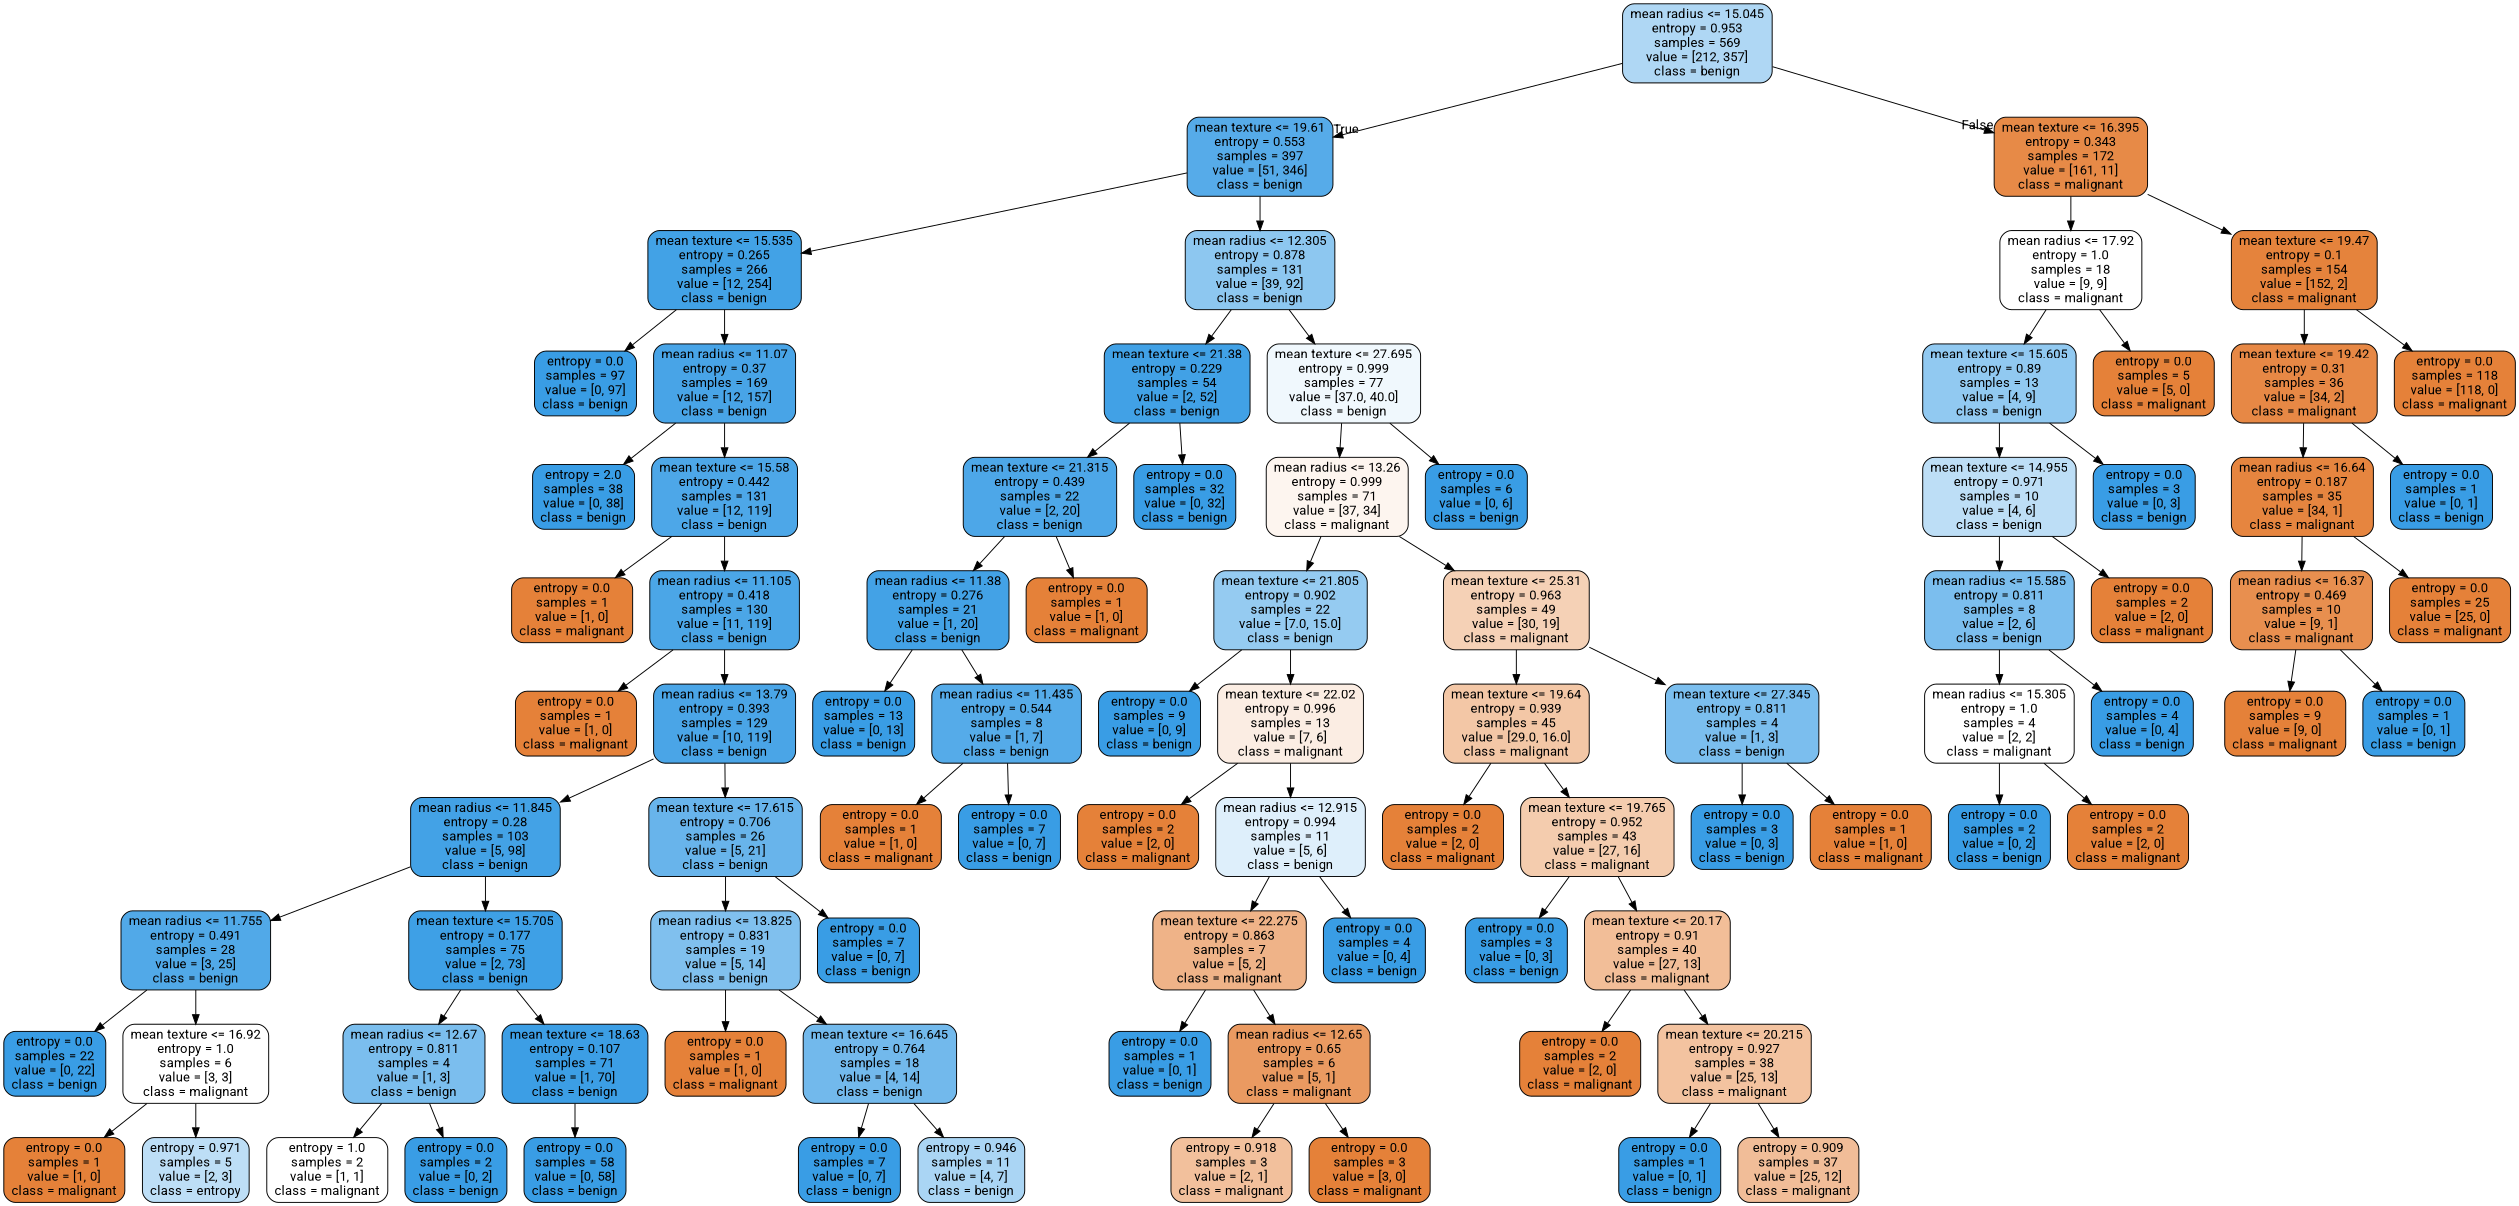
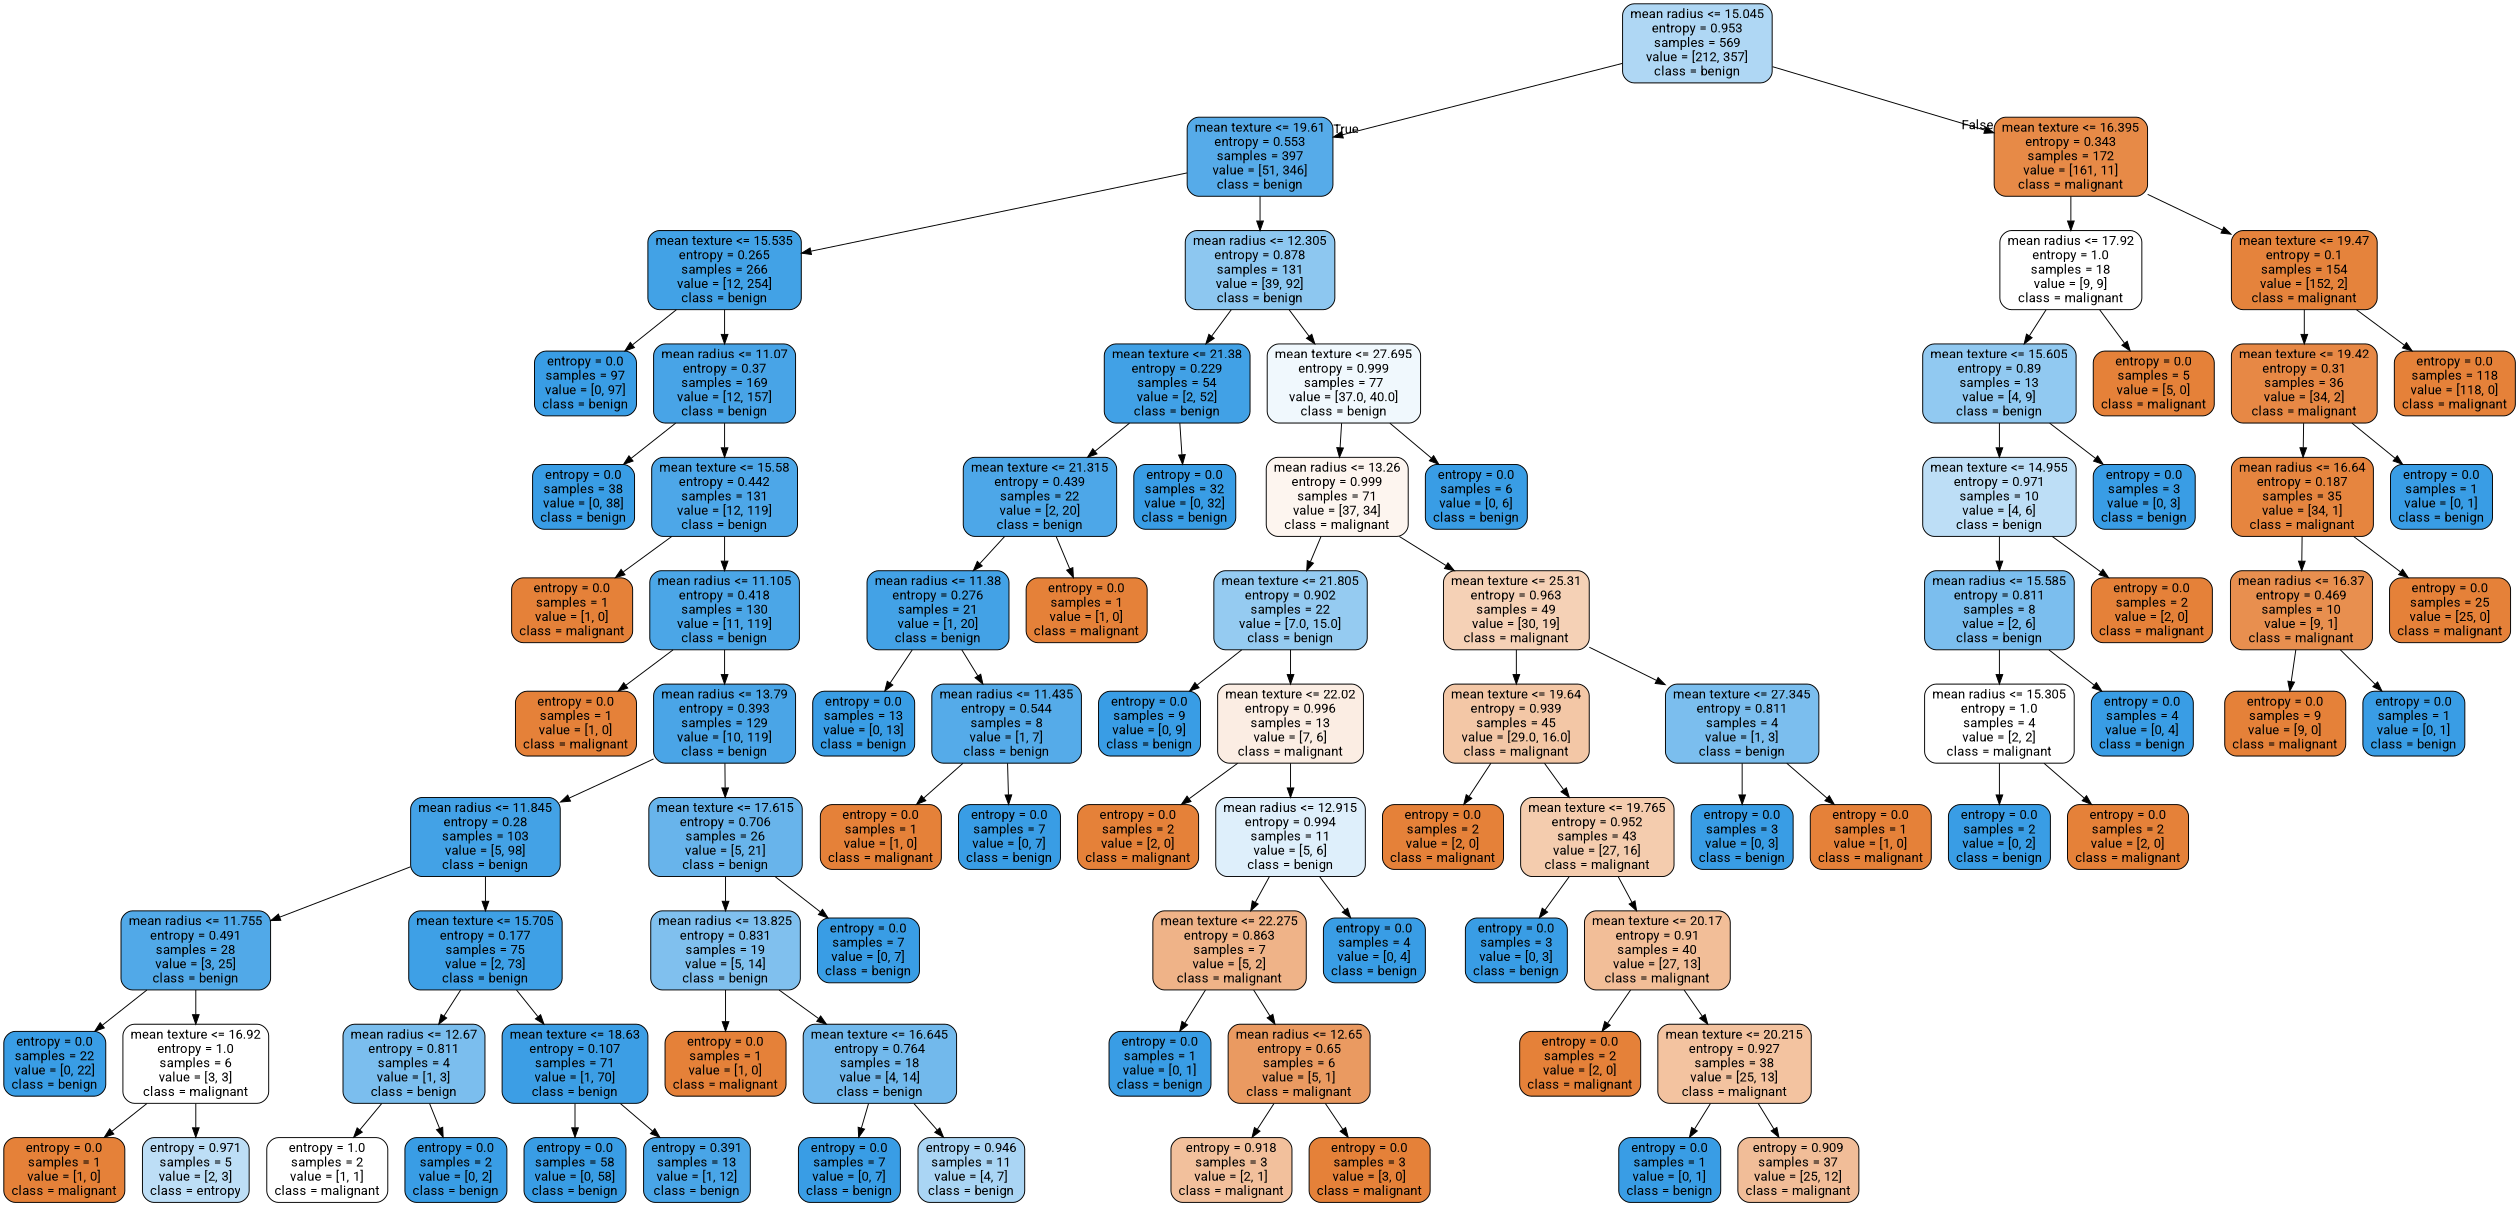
node "entropy = 2.0 samples = 38 value = [0, 38] class = benign": label "entropy = 2.0 samples = 38 value = [0, 38] class = benign" -> "entropy = 0.0 samples = 38 value = [0, 38] class = benign"
node "entropy = 0.391 samples = 13 value = [1, 12] class = benign": added
